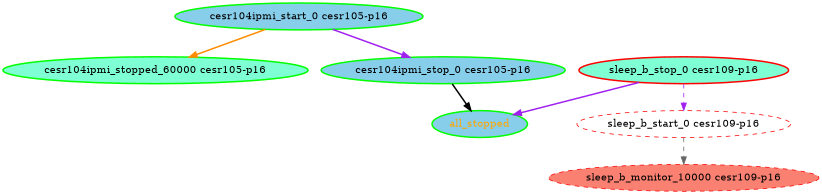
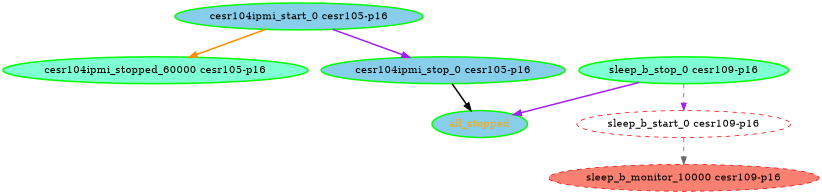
node "sleep_b_stop_0 cesr109-p16": color red -> green
